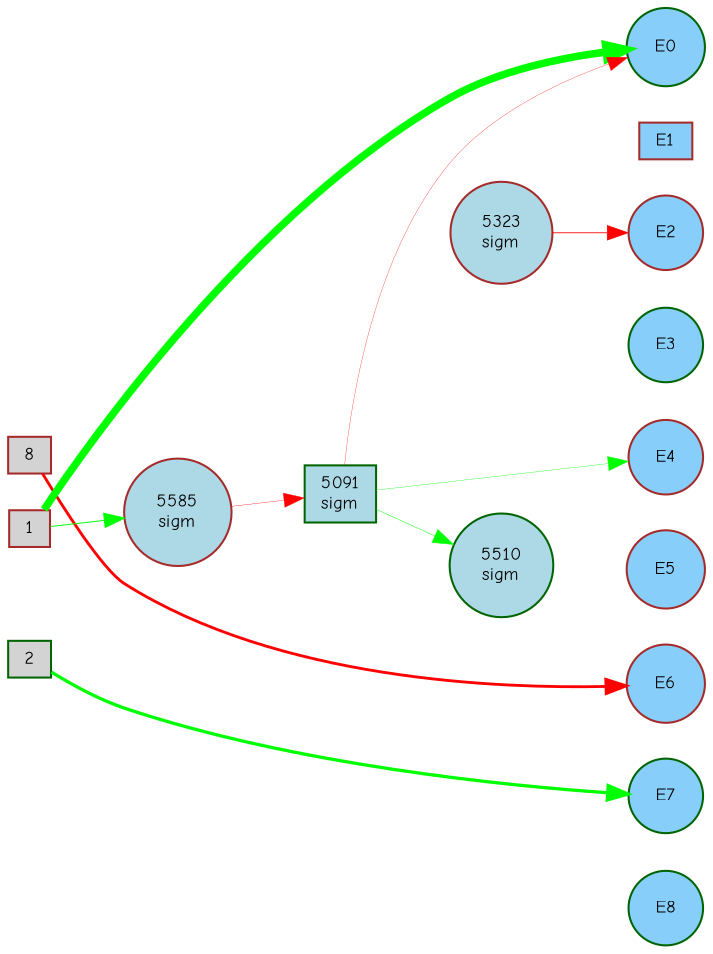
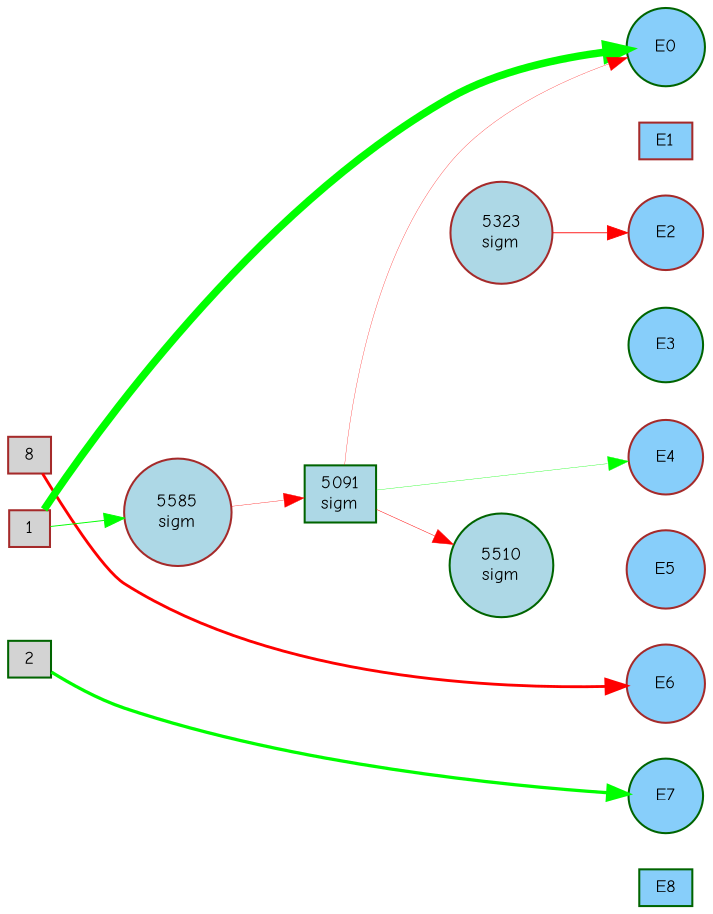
edge "5091 sigm" -> "5510 sigm": color green -> red
node "E8": shape circle -> box
